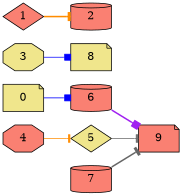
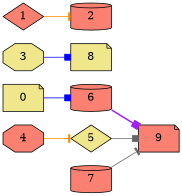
edge "1" -> "2": style bold -> solid
edge "5" -> "9": arrowhead tee -> box
edge "7" -> "9": style bold -> solid
